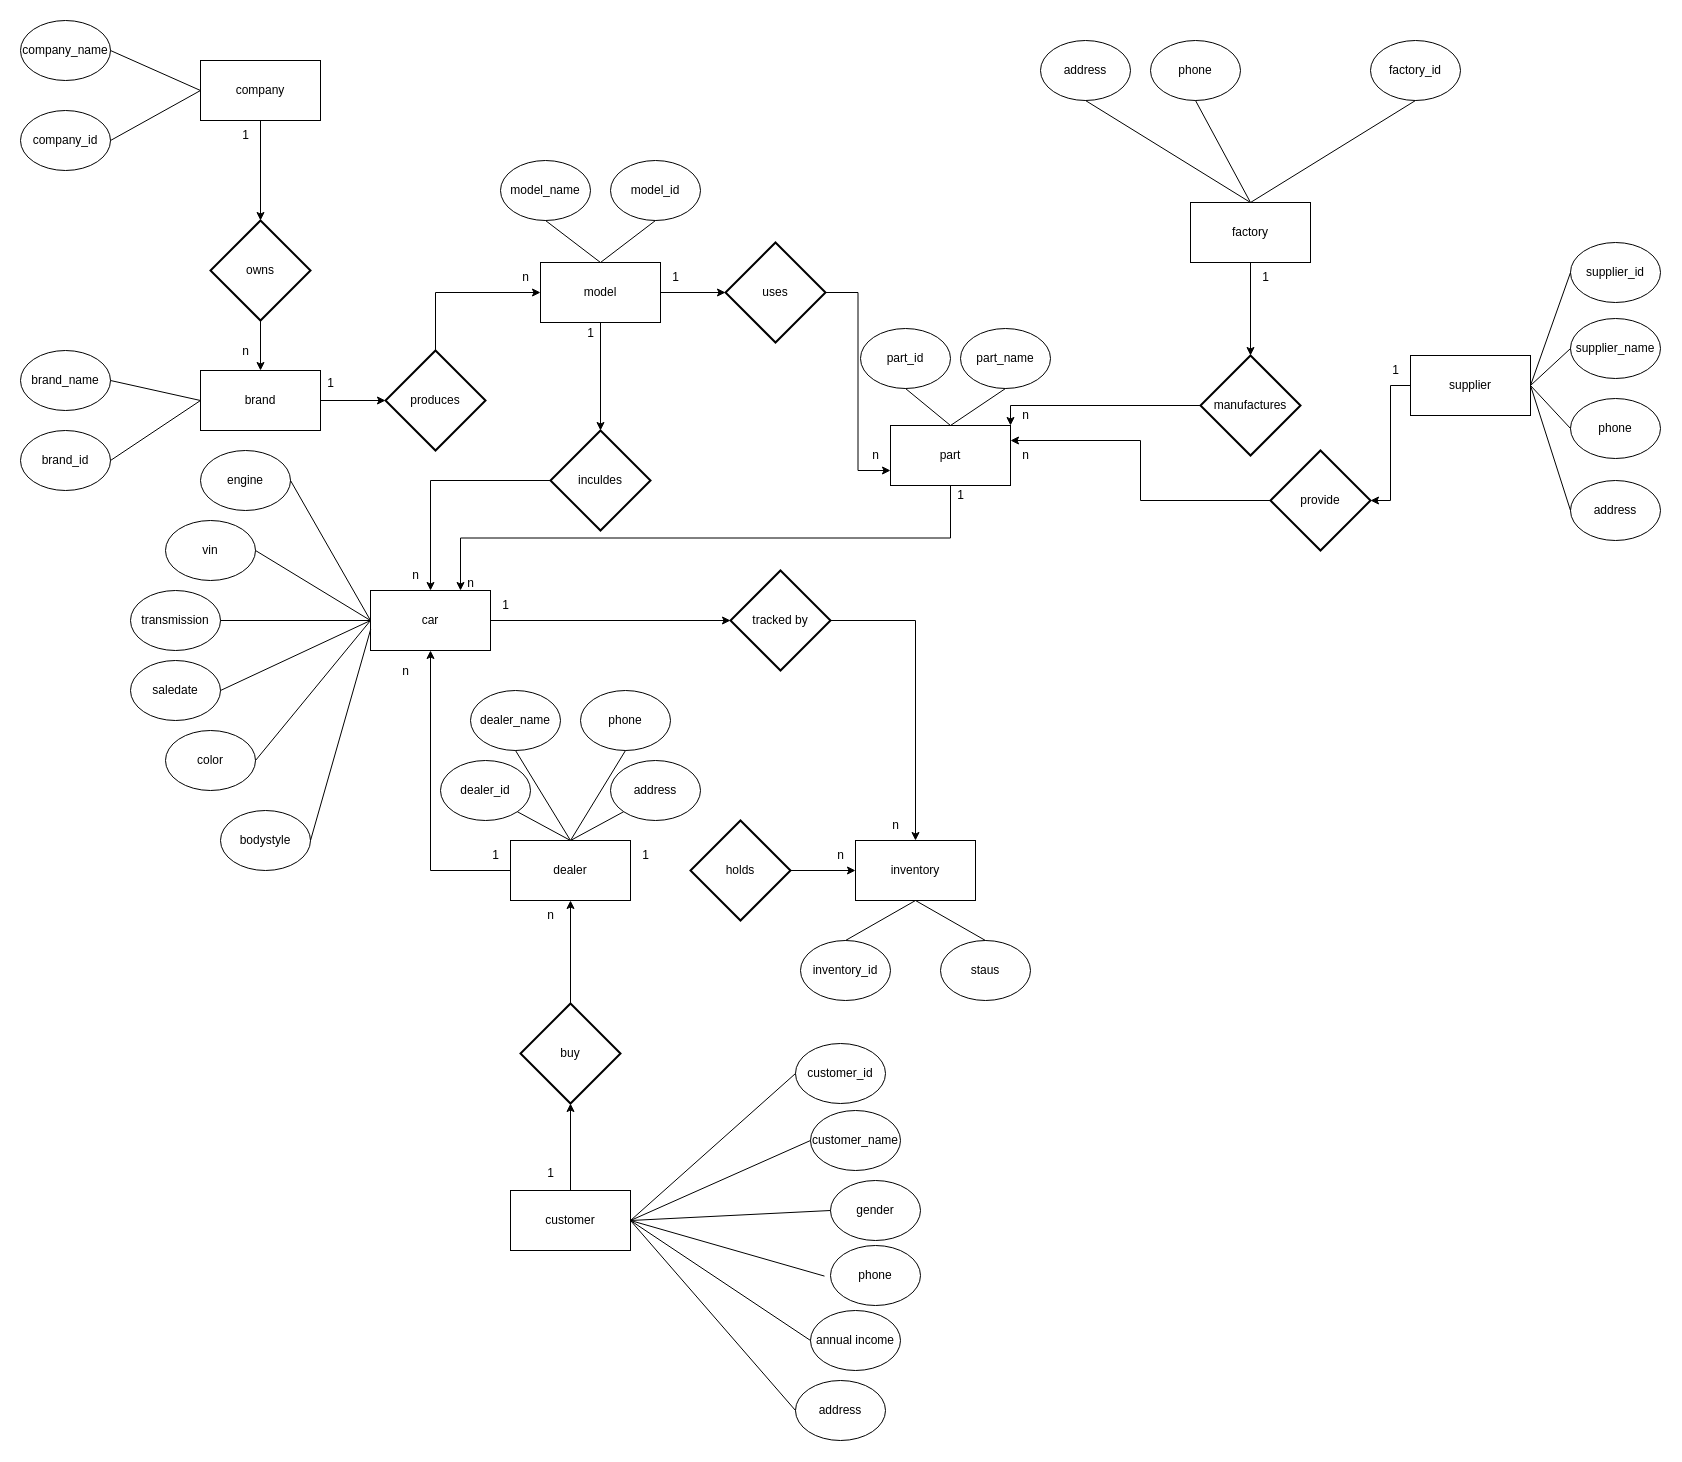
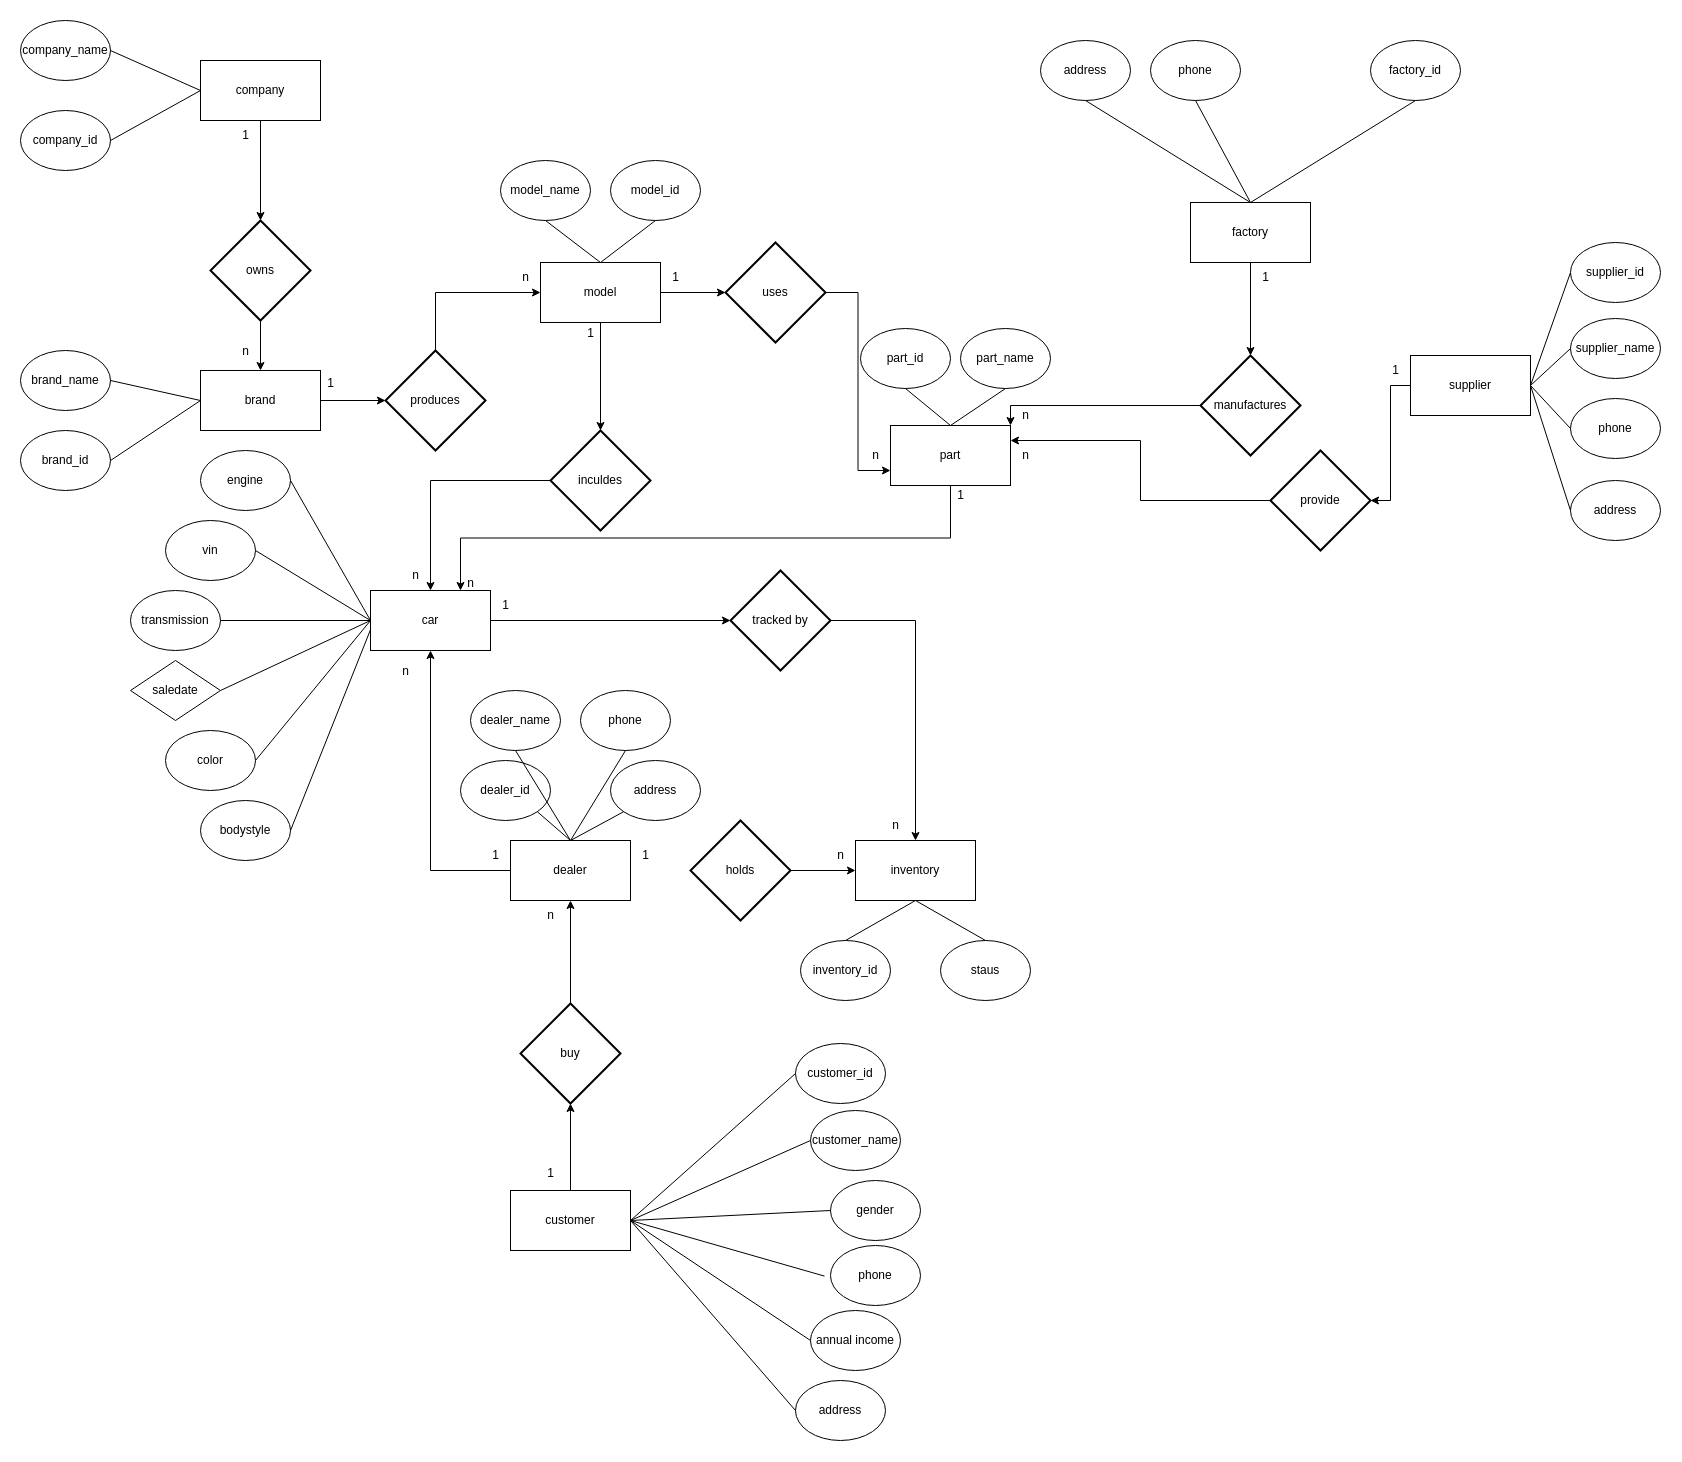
node "saledate": shape ellipse -> diamond
node "dealer_id": moved (486, 791) -> (506, 791)
node "bodystyle": moved (266, 841) -> (246, 831)
